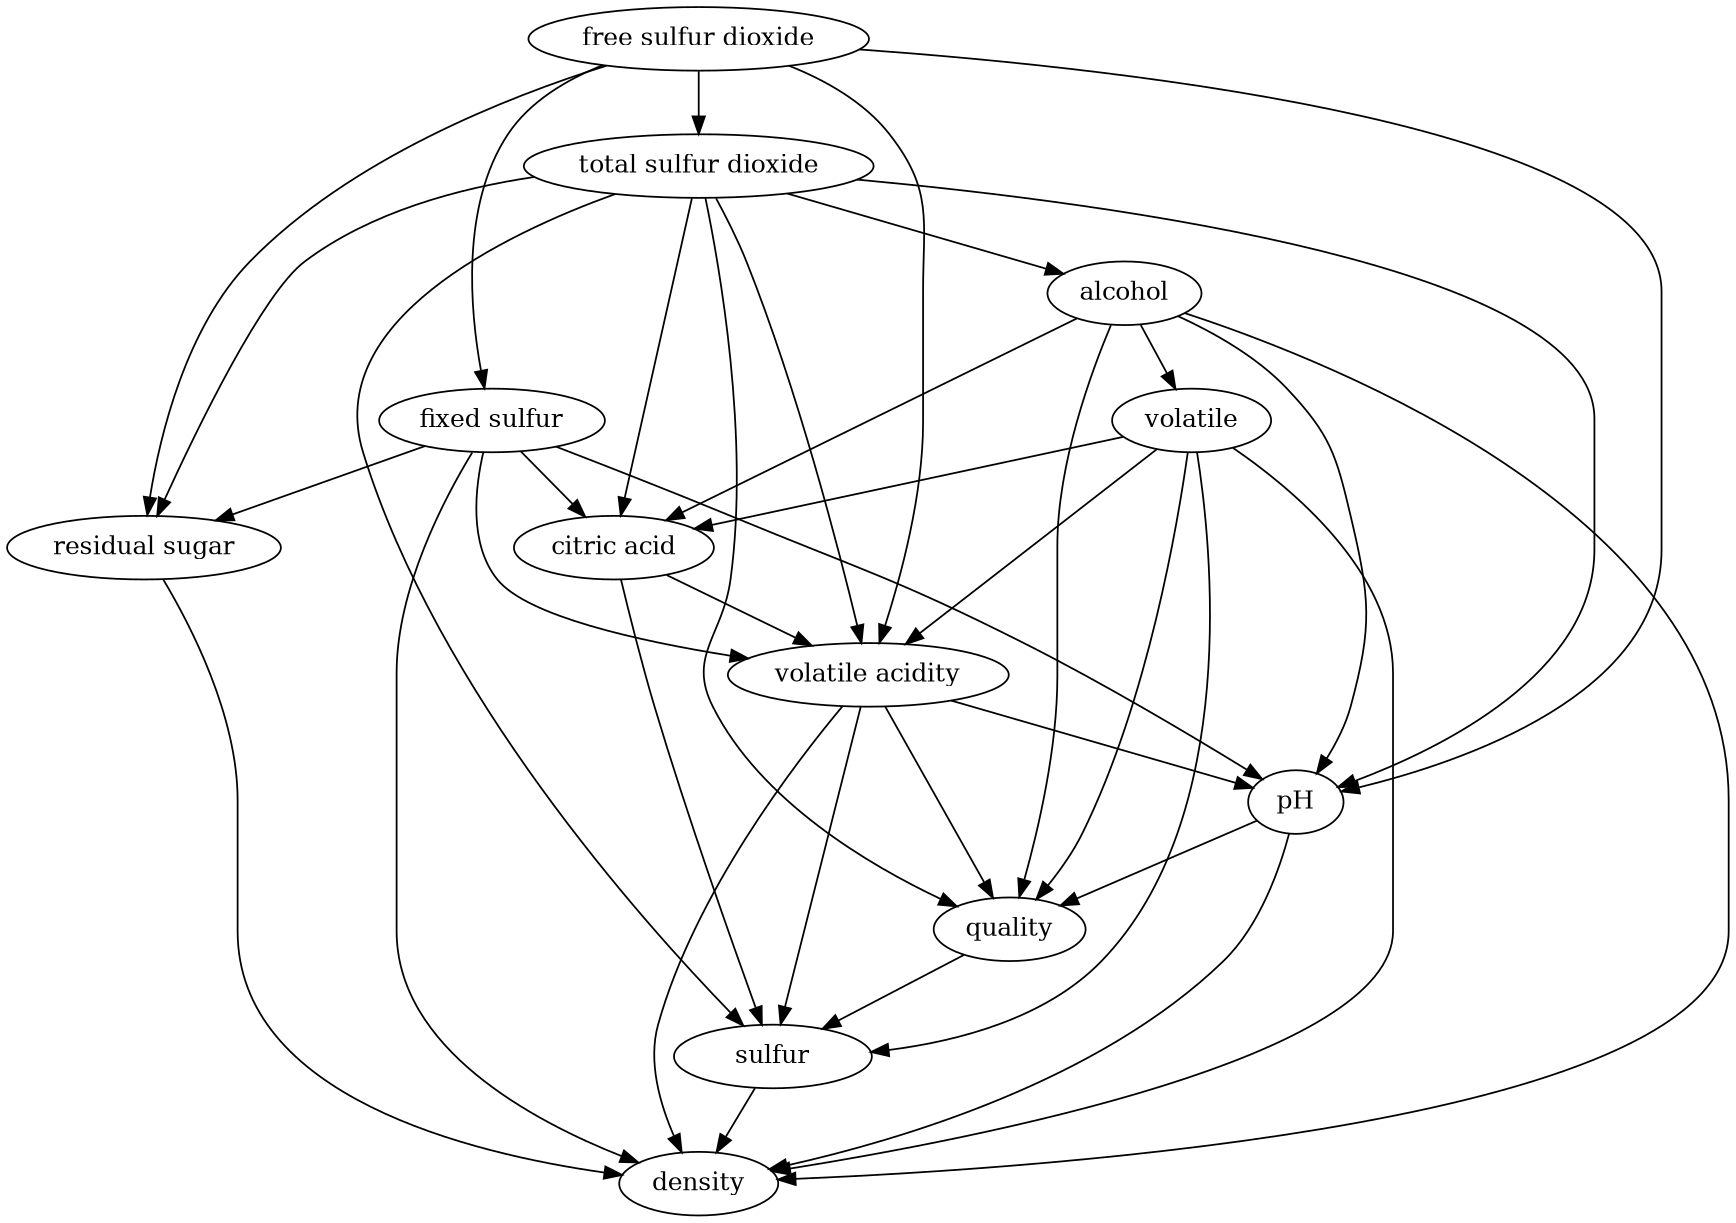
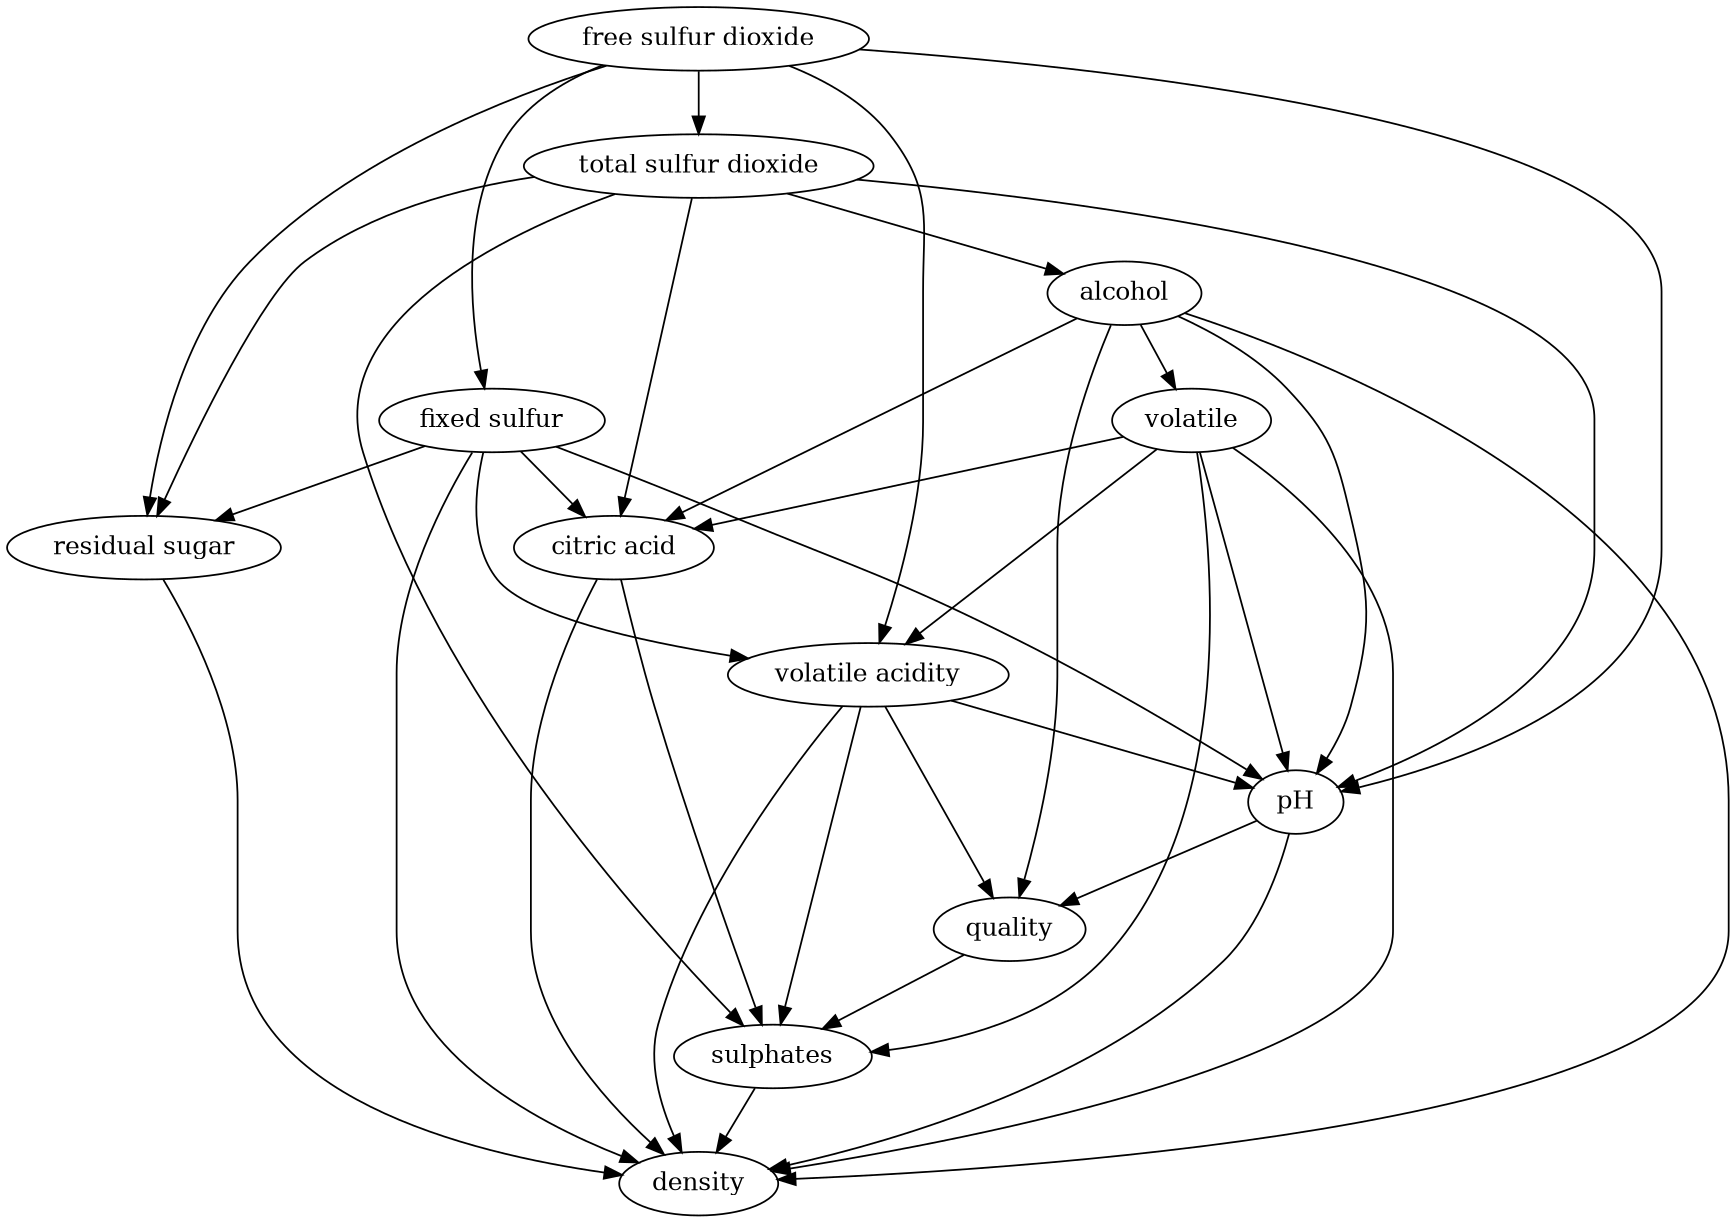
edge "total sulfur dioxide" -> "volatile acidity": removed
edge "total sulfur dioxide" -> "quality": removed
edge "citric acid" -> "volatile acidity": now "citric acid" -> "density"
edge "volatile" -> "quality": now "volatile" -> "pH"
node "sulfur": label "sulfur" -> "sulphates"
